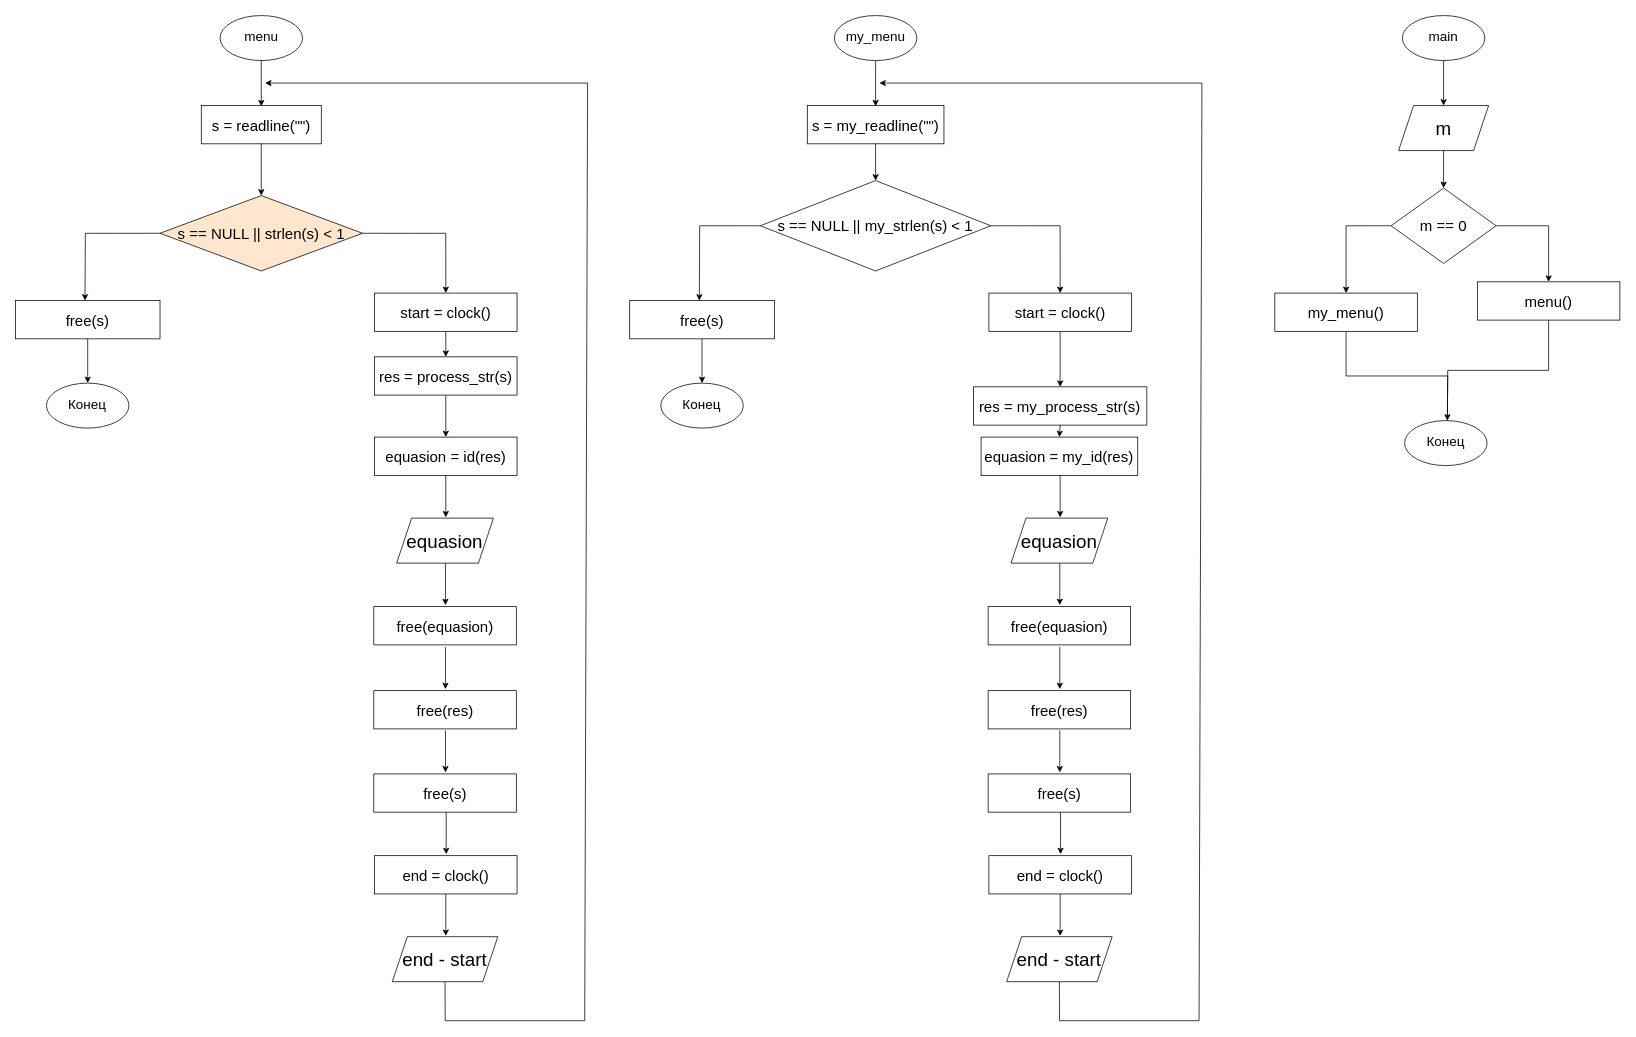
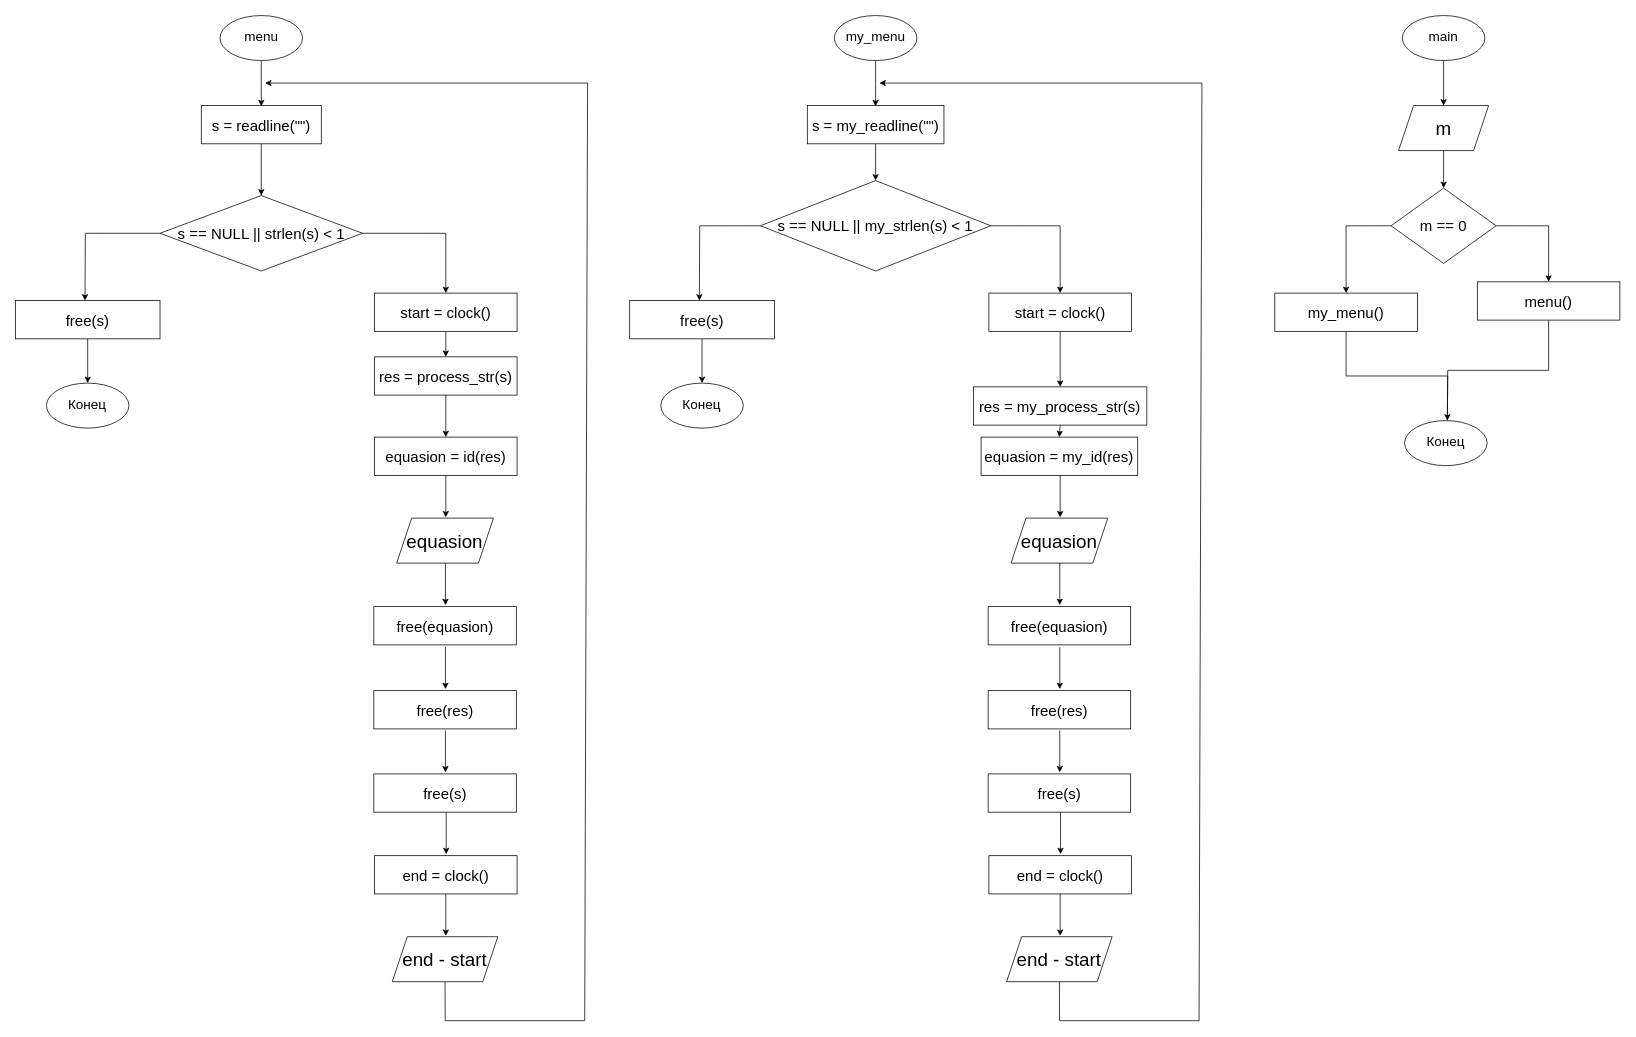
node "s == NULL || strlen(s) < 1": fillcolor #ffe6cc -> #ffffff
